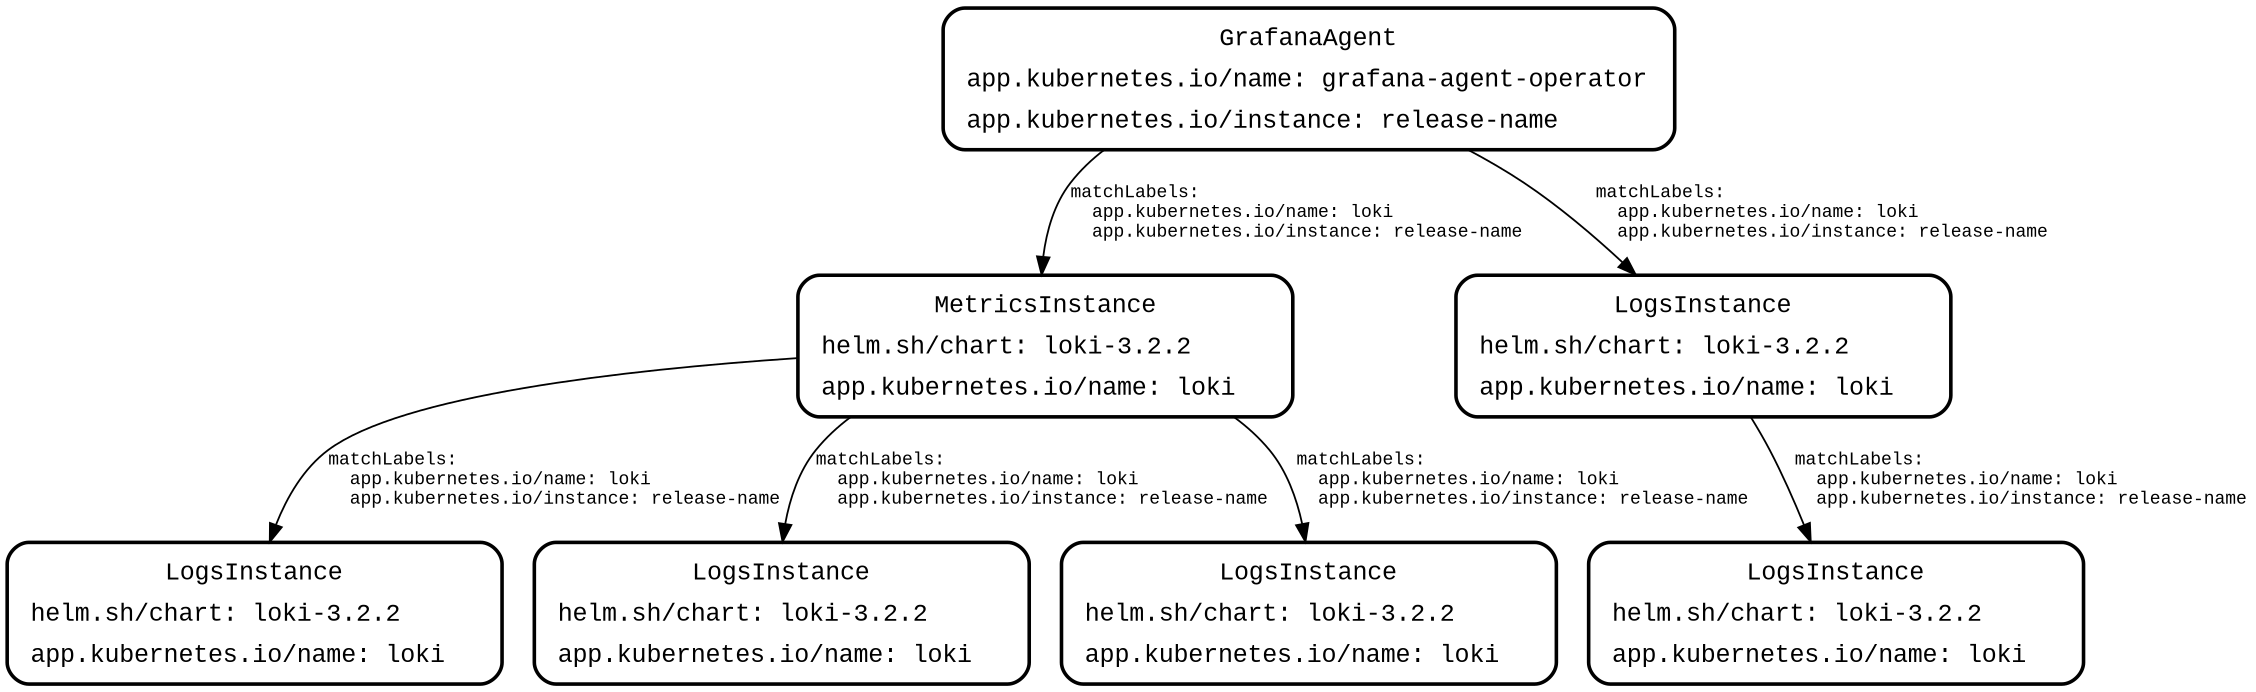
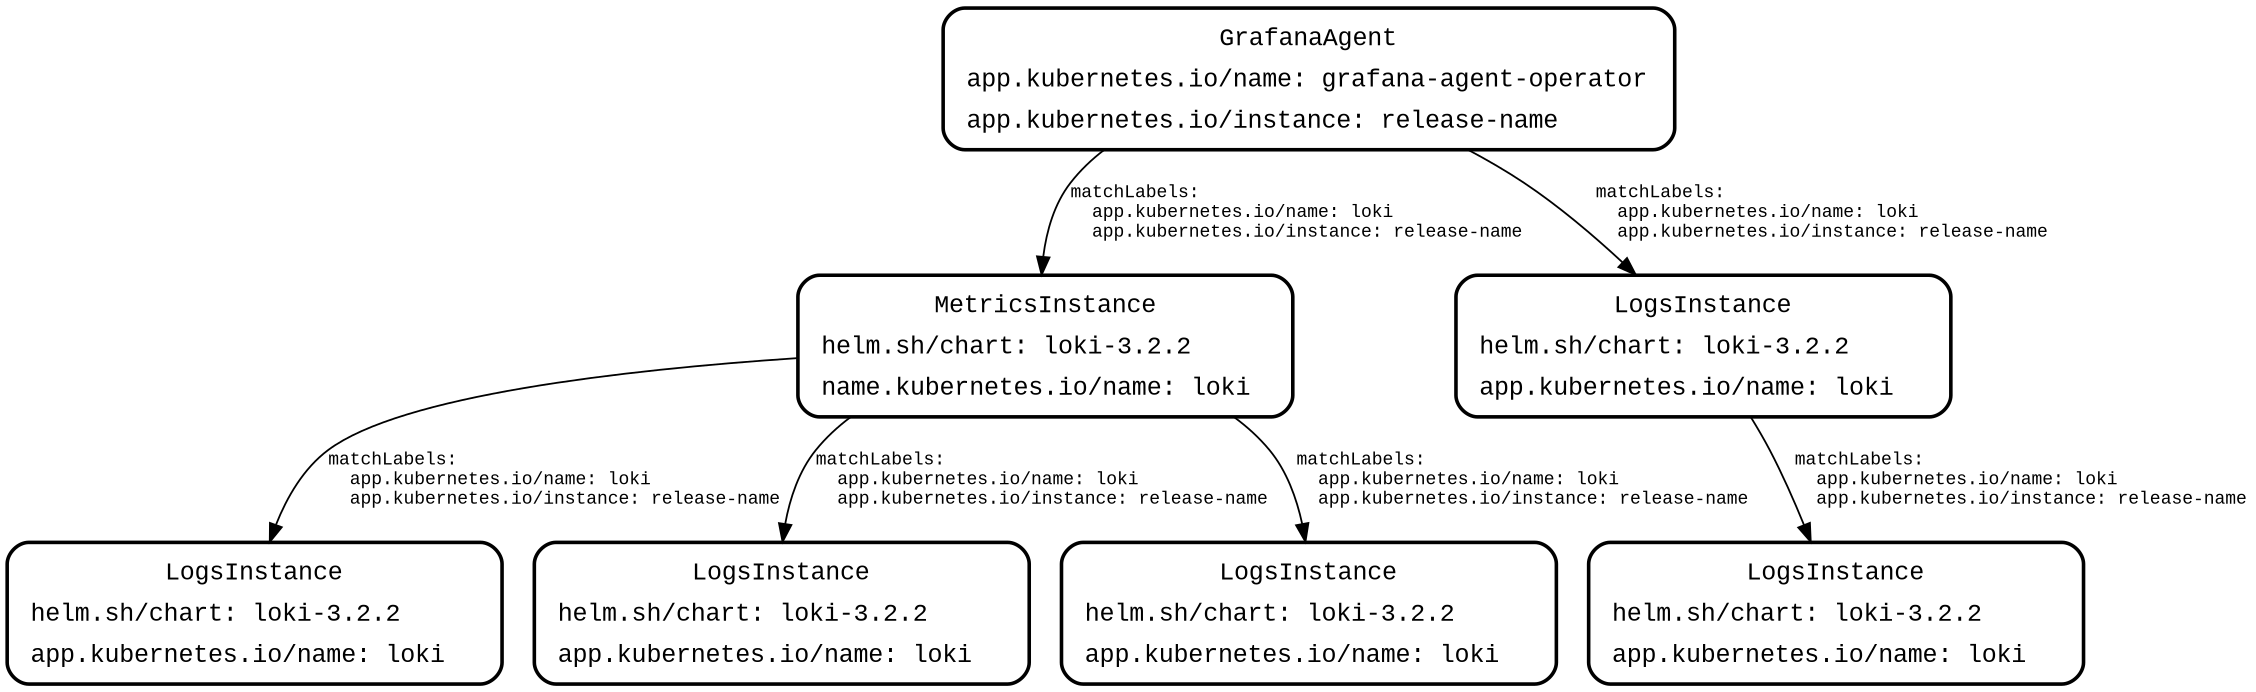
node "MetricsInstance": text "app.kubernetes.io/name: loki" -> "name.kubernetes.io/name: loki"
